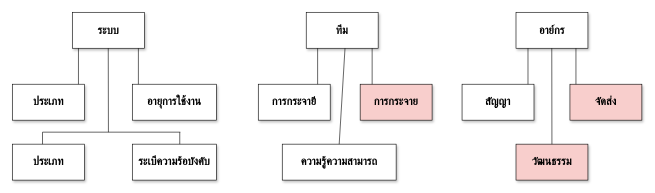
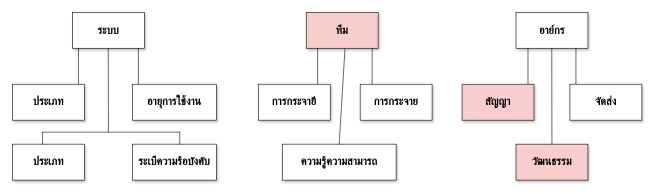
node "ทีม": fillcolor #ffffff -> #f8cecc
node "การกระจาย": fillcolor #f8cecc -> #ffffff
node "สัญญา": fillcolor #ffffff -> #f8cecc
node "จัดส่ง": fillcolor #f8cecc -> #ffffff
